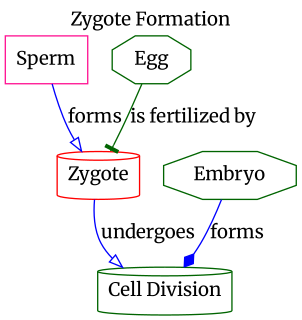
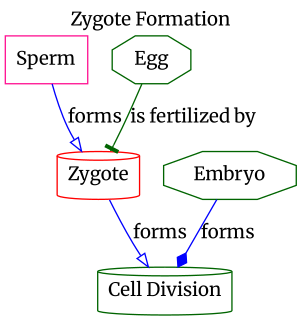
edge "Zygote" -> "Cell Division": label "undergoes" -> "forms"
